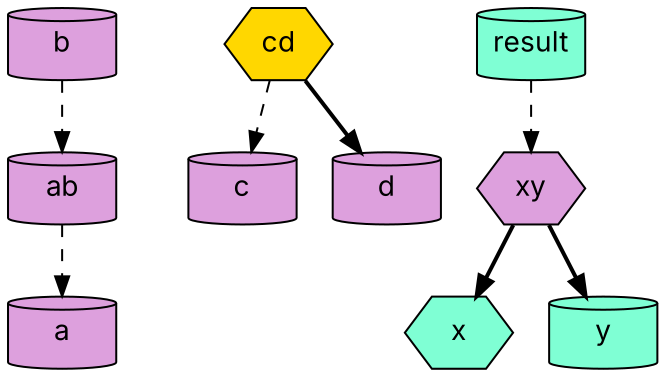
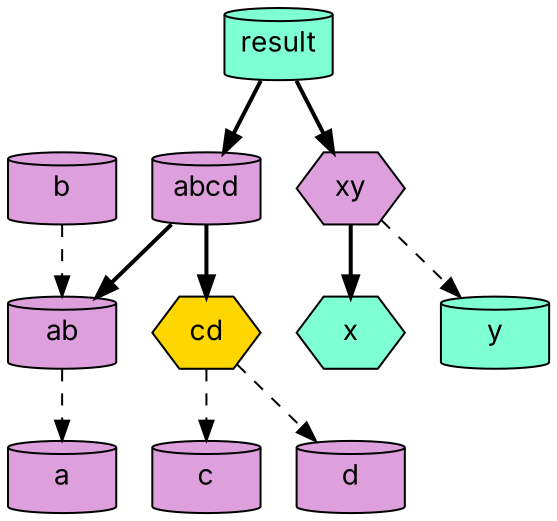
edge "result" -> "xy": style dashed -> bold
edge "cd" -> "d": style bold -> dashed
node "abcd": added
edge "xy" -> "y": style bold -> dashed
